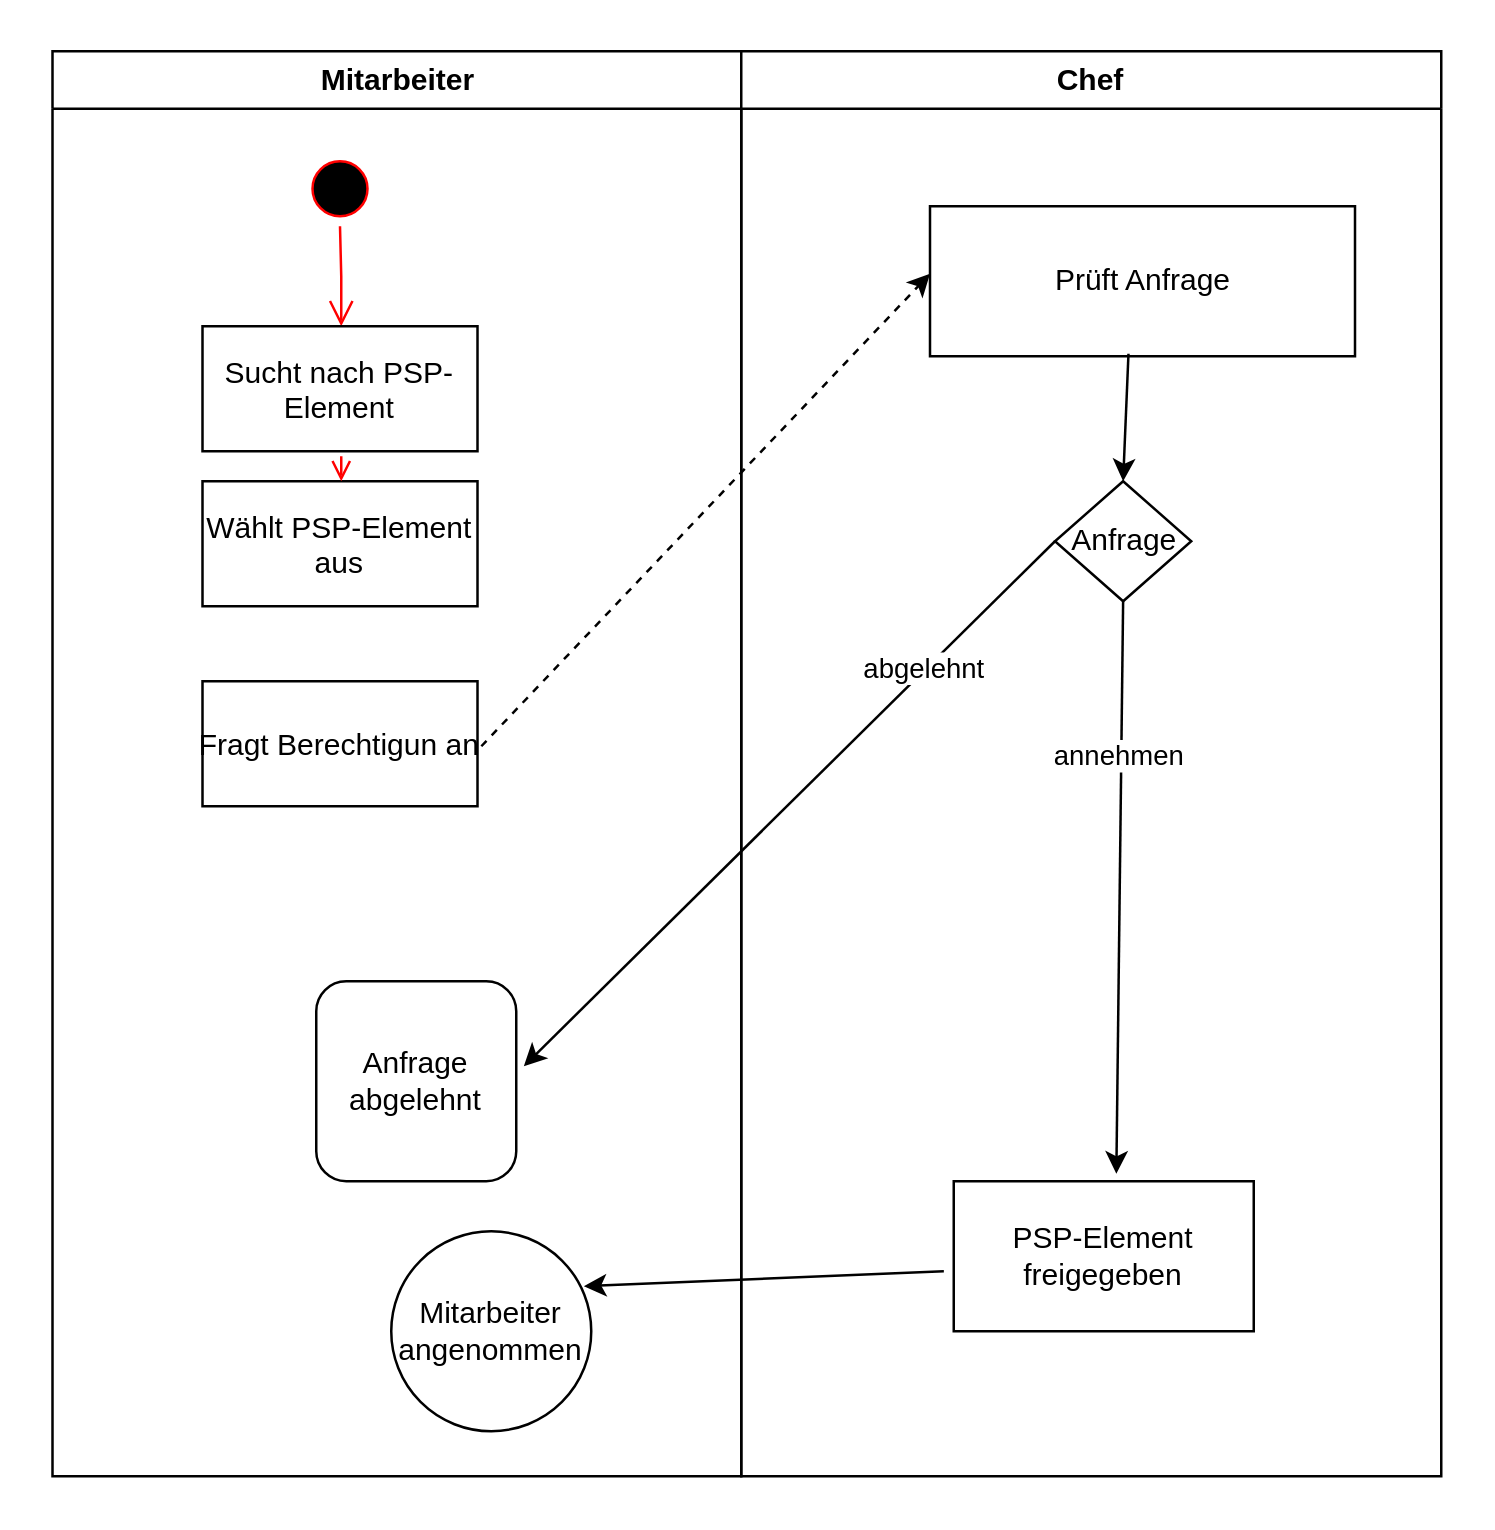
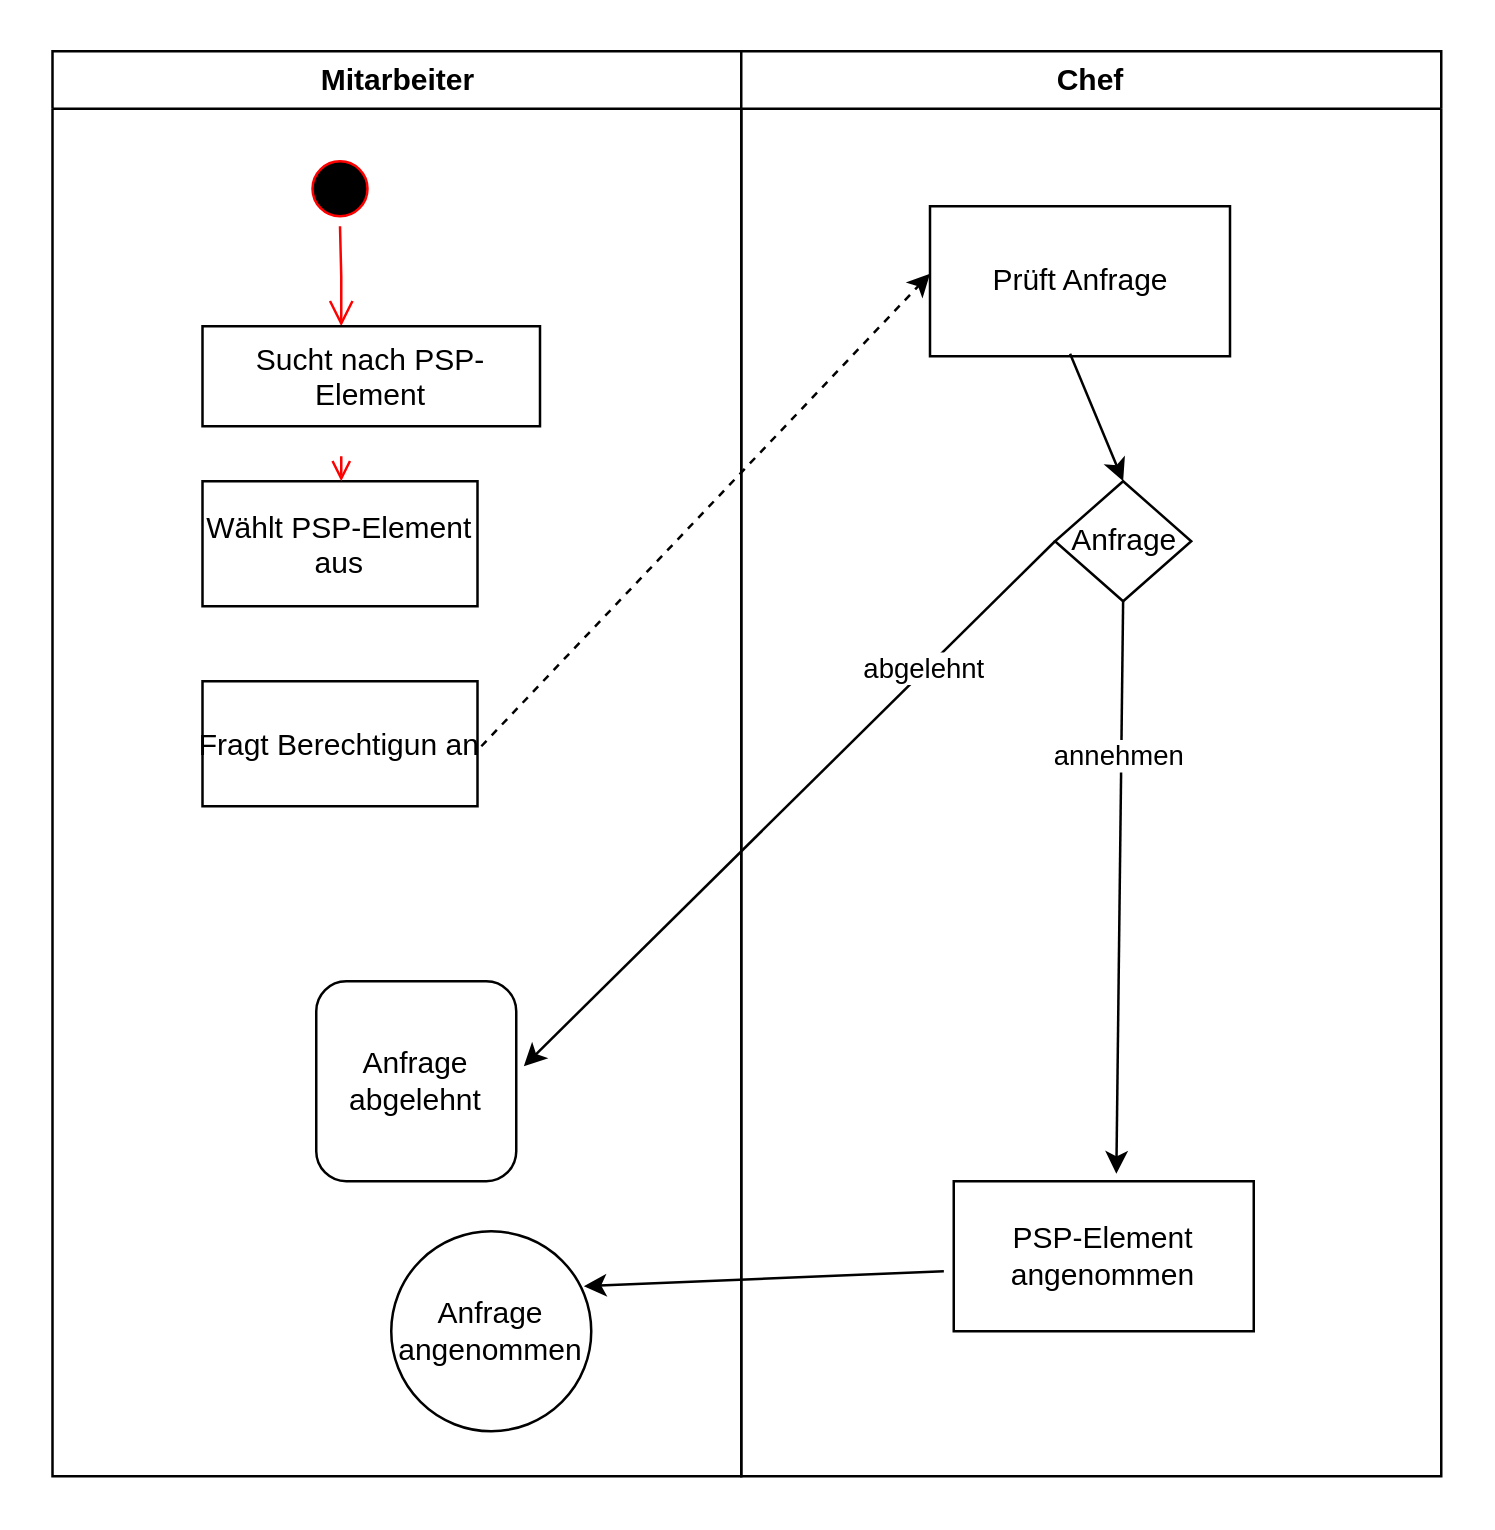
node "Prüft Anfrage": size 425x150 -> 300x150
node "Sucht nach PSP- Element": size 275x125 -> 338x100
node "PSP-Element freigegeben": label "PSP-Element freigegeben" -> "PSP-Element angenommen"
node "Mitarbeiter angenommen": label "Mitarbeiter angenommen" -> "Anfrage angenommen"
